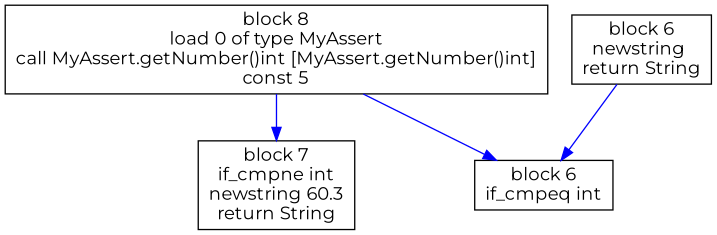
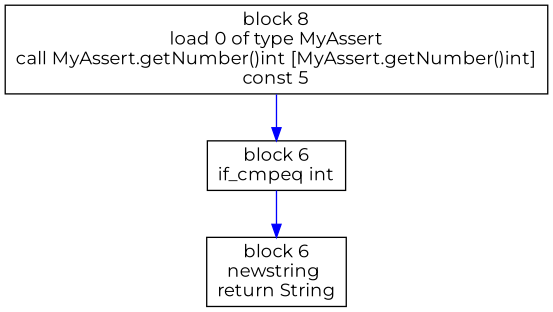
edge "block 6 newstring return String" -> "block 6 if_cmpeq int": reversed
node "block 7 if_cmpne int newstring 60.3 return String": removed
